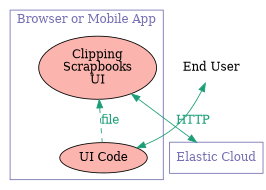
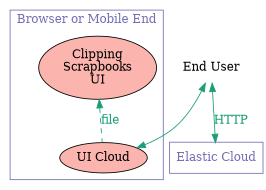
cluster "Browser or Mobile App": label "Browser or Mobile App" -> "Browser or Mobile End"
edge "Clipping Scrapbooks UI" -- "Elastic Cloud": now "End User" -- "Elastic Cloud"
node "UI Code": label "UI Code" -> "UI Cloud"
